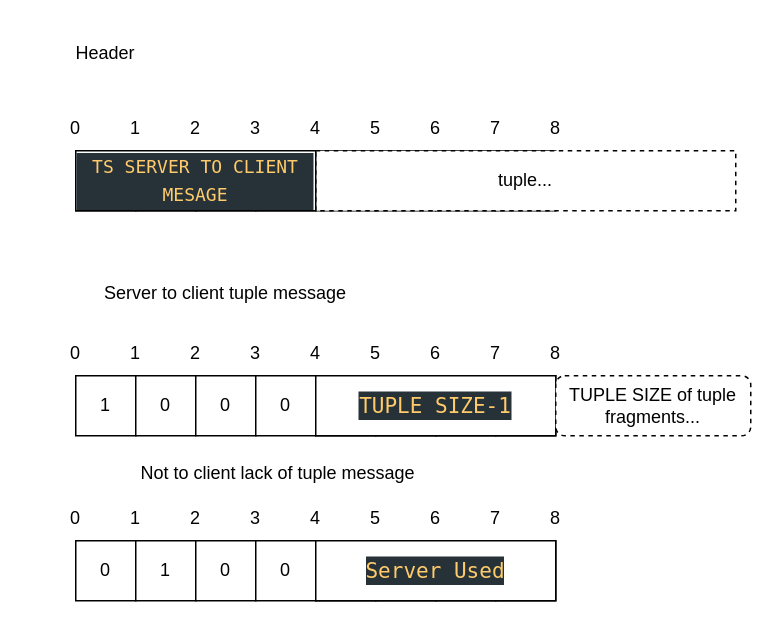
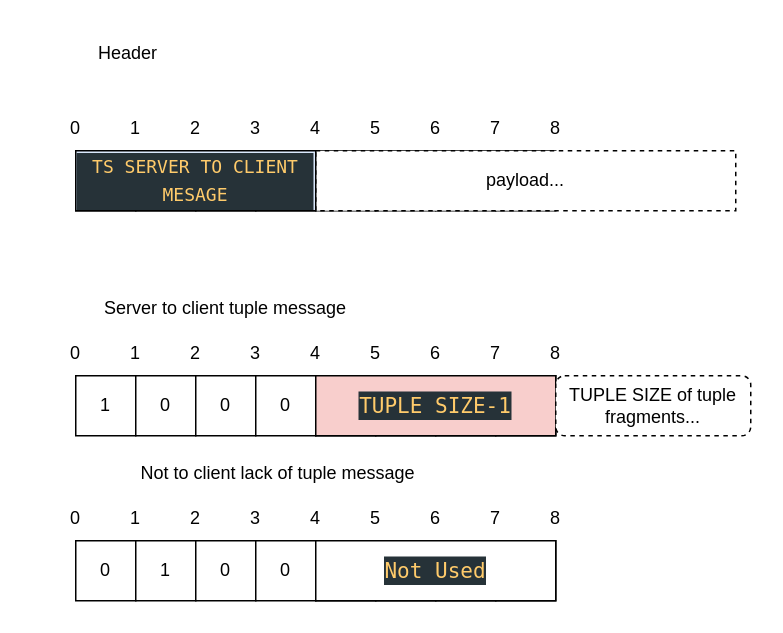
node "Header": moved (106, 53) -> (128, 53)
node "TS SERVER TO CLIENT MESAGE": fillcolor #ffffff -> #dae8fc
node "tuple...": label "tuple..." -> "payload..."
node "Server to client tuple message": moved (226, 293) -> (226, 308)
node "TUPLE SIZE-1": fillcolor #ffffff -> #f8cecc
node "Server Used": label "Server Used" -> "Not Used"
